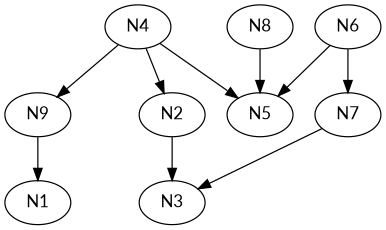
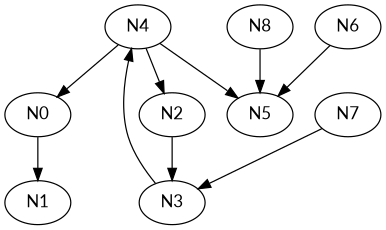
edge "N6" -> "N7": removed
node "N9": label "N9" -> "N0"
edge "N3" -> "N4": added
